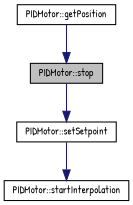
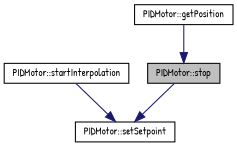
edge "PIDMotor::setSetpoint" -> "PIDMotor::startInterpolation": reversed
